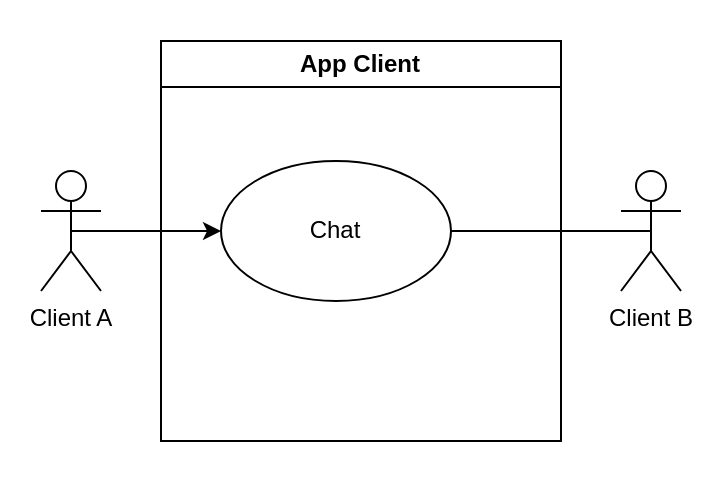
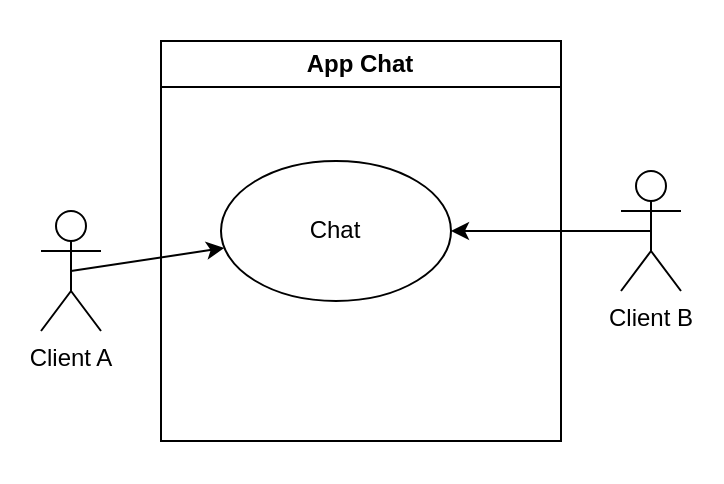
node "App Client": label "App Client" -> "App Chat"
node "Client A": moved (71, 231) -> (71, 271)
edge "Chat" -- "Client B": arrowhead none -> classic
